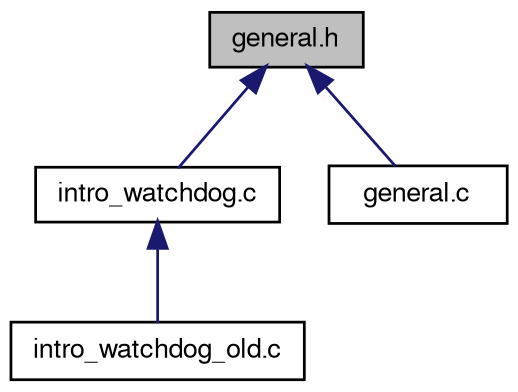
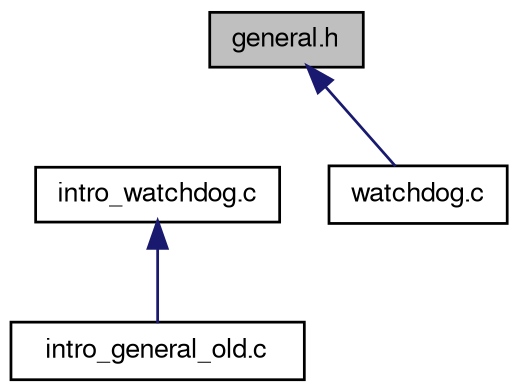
edge "intro_watchdog.c" -> "general.h": removed
node "general.c": label "general.c" -> "watchdog.c"
node "intro_watchdog_old.c": label "intro_watchdog_old.c" -> "intro_general_old.c"
